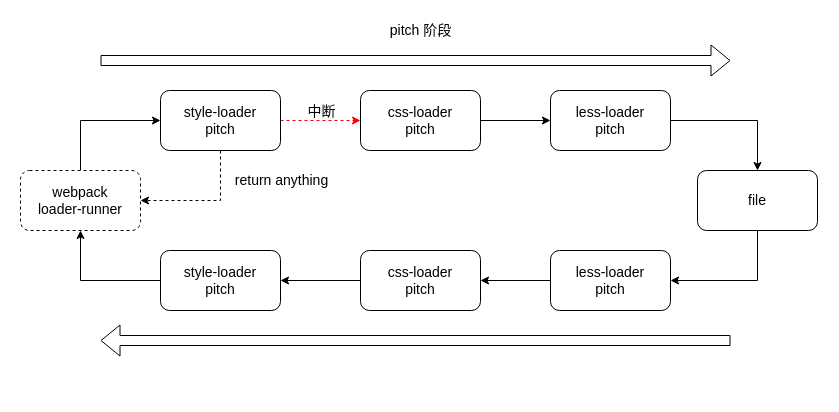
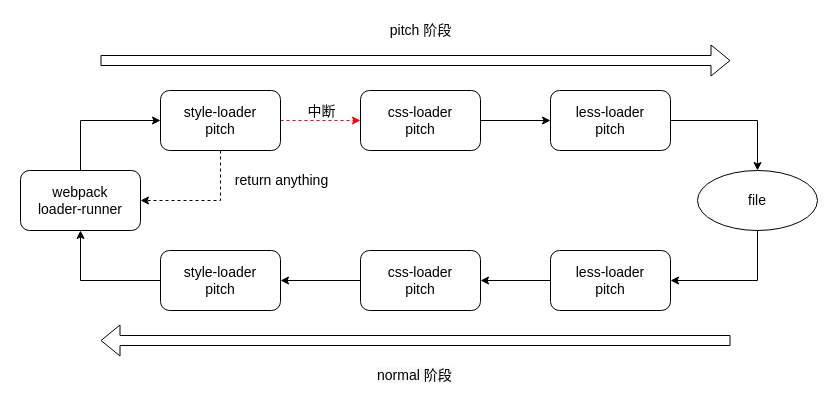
node "webpack loader-runner": style dashed -> solid
node "file": shape rounded rectangle -> ellipse
node "normal 阶段": added
